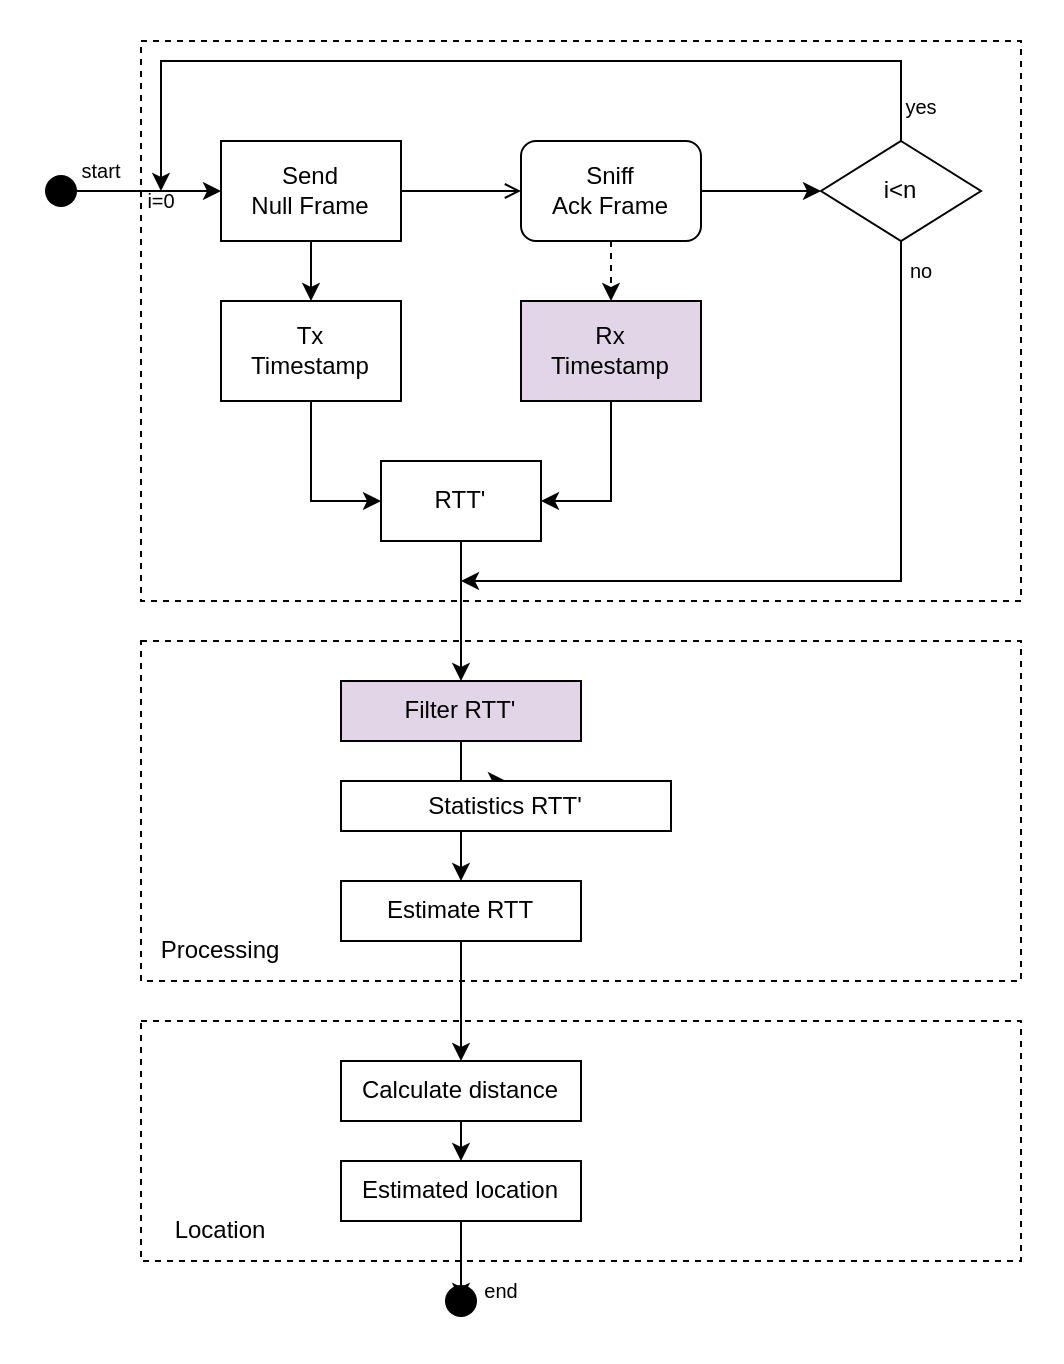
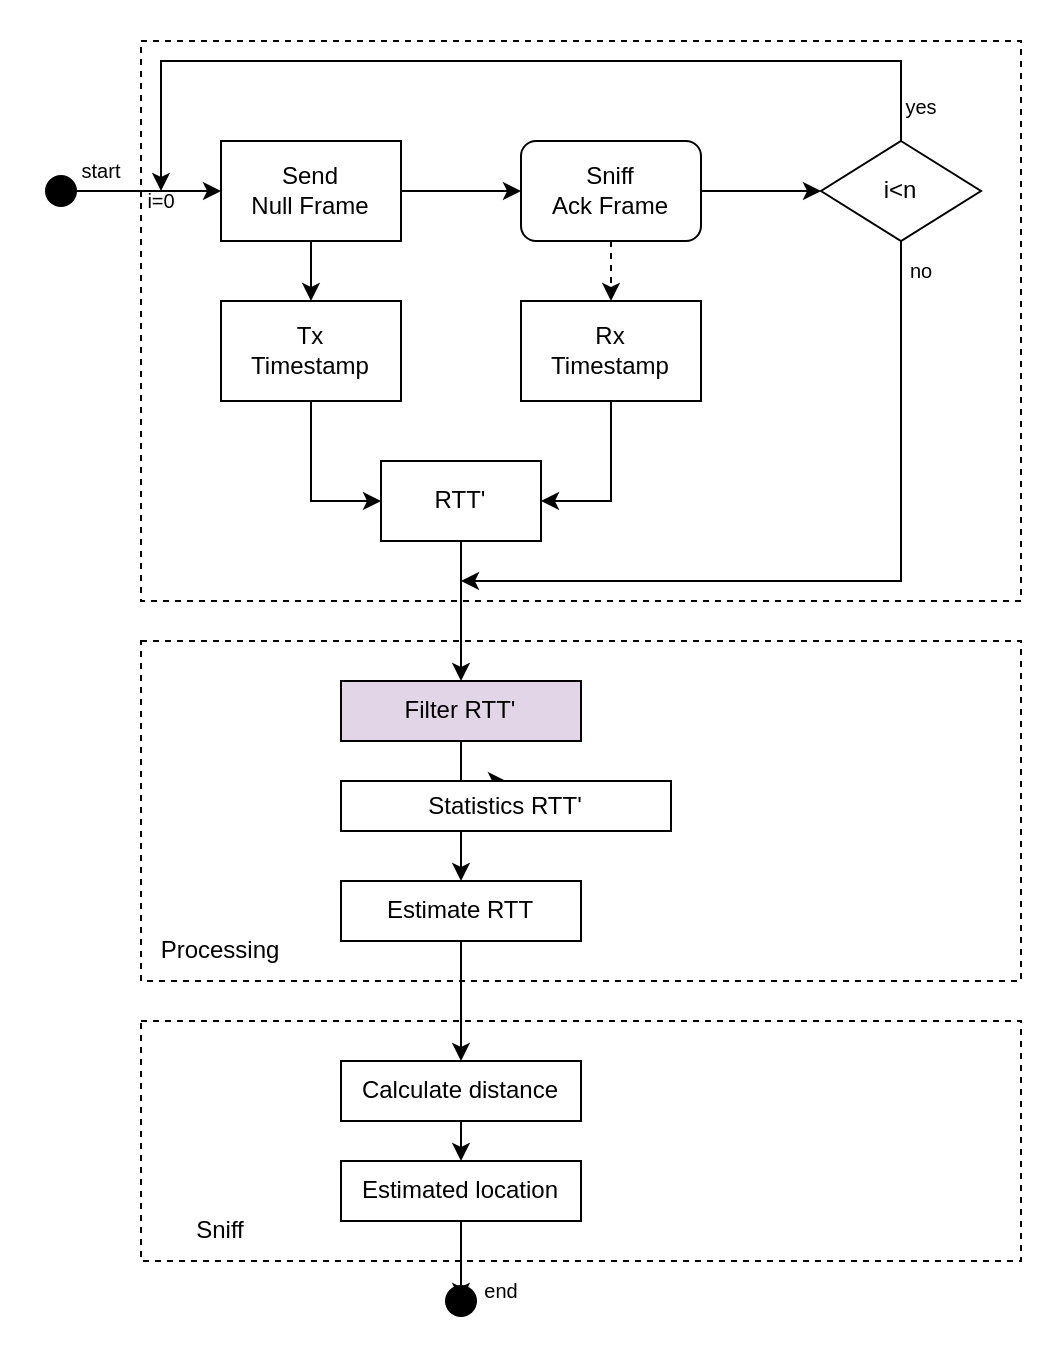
edge "Send Null Frame" -> "Sniff Ack Frame": arrowhead open -> classic
node "Rx Timestamp": fillcolor #e1d5e7 -> #ffffff
node "Location": label "Location" -> "Sniff"
